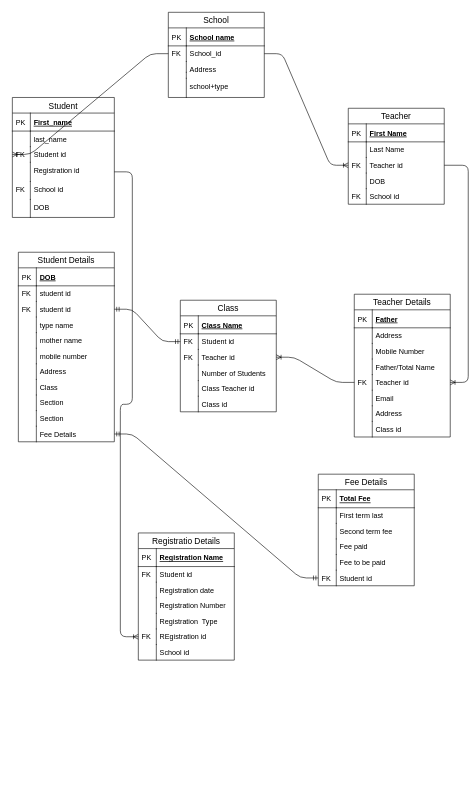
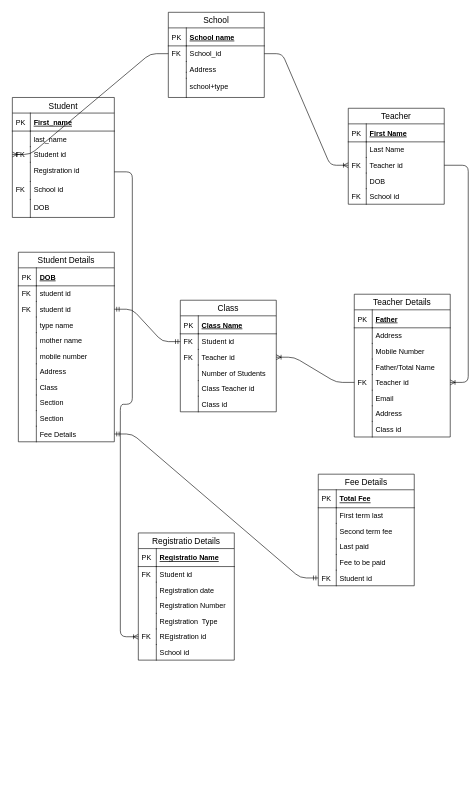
node "Fee paid": label "Fee paid" -> "Last paid"
node "Registration Name": label "Registration Name" -> "Registratio Name"
